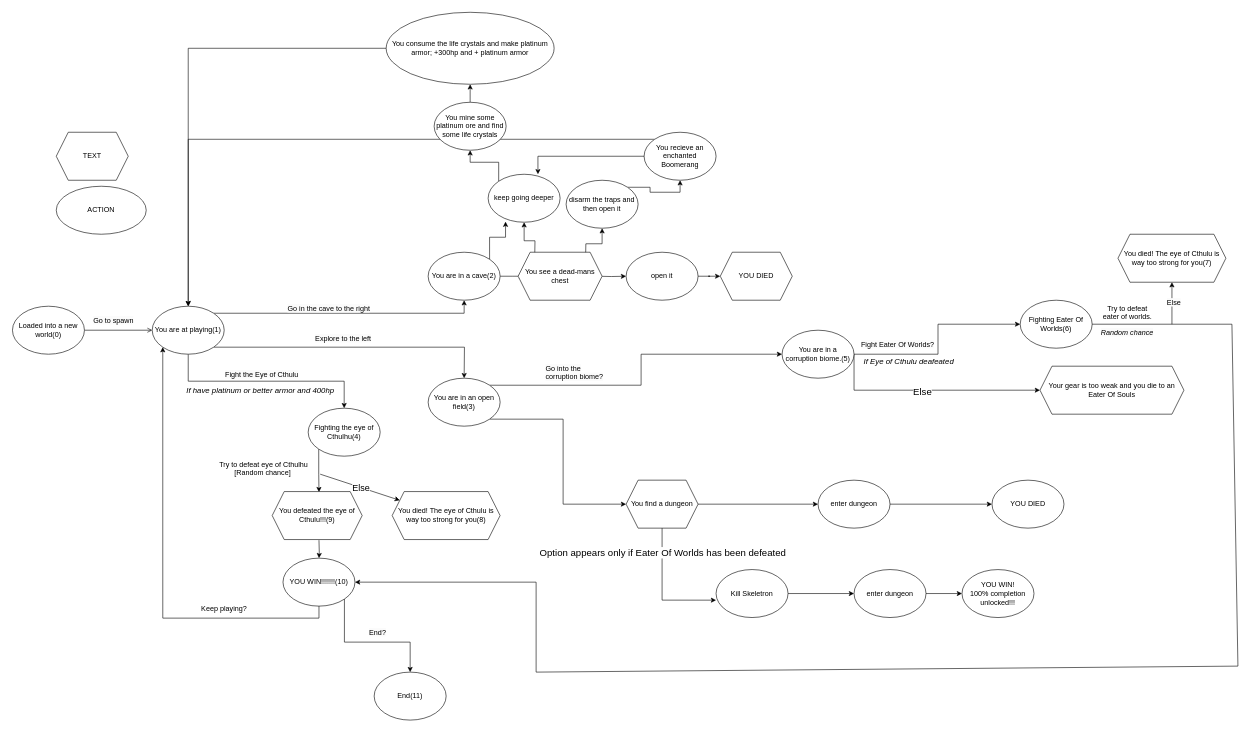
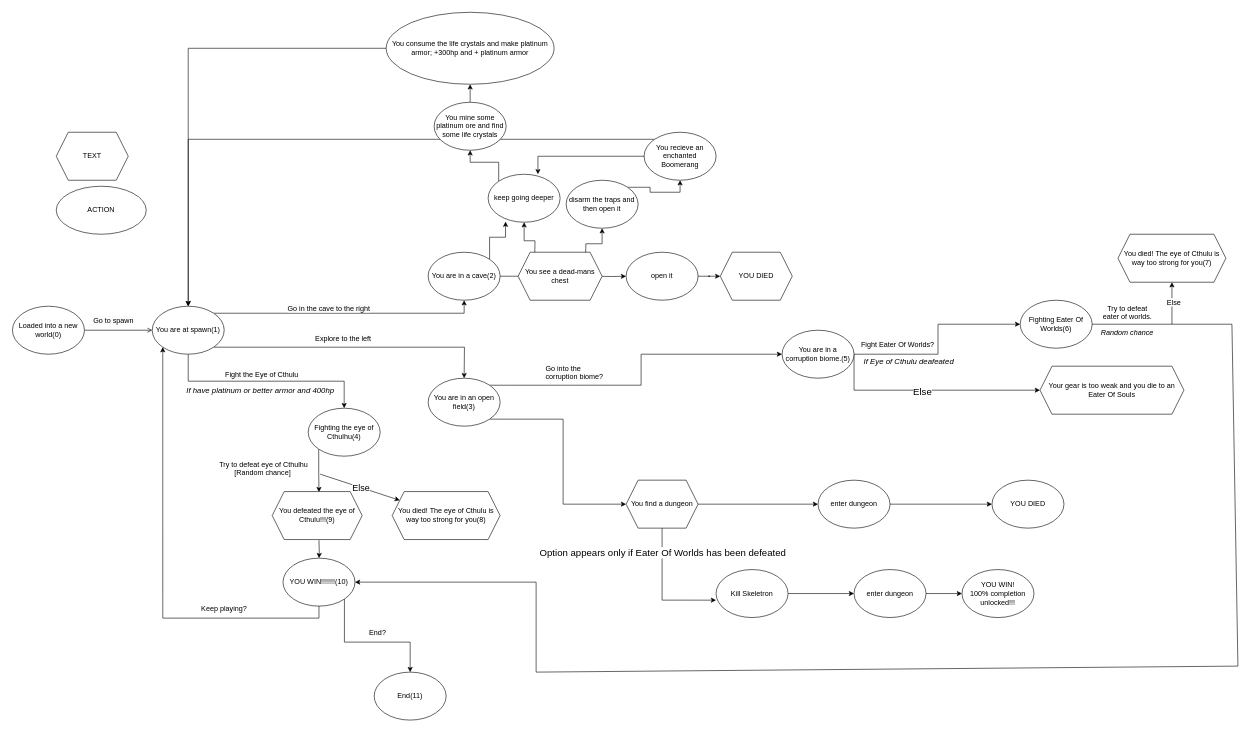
node "You are at playing(1)": label "You are at playing(1)" -> "You are at spawn(1)"
